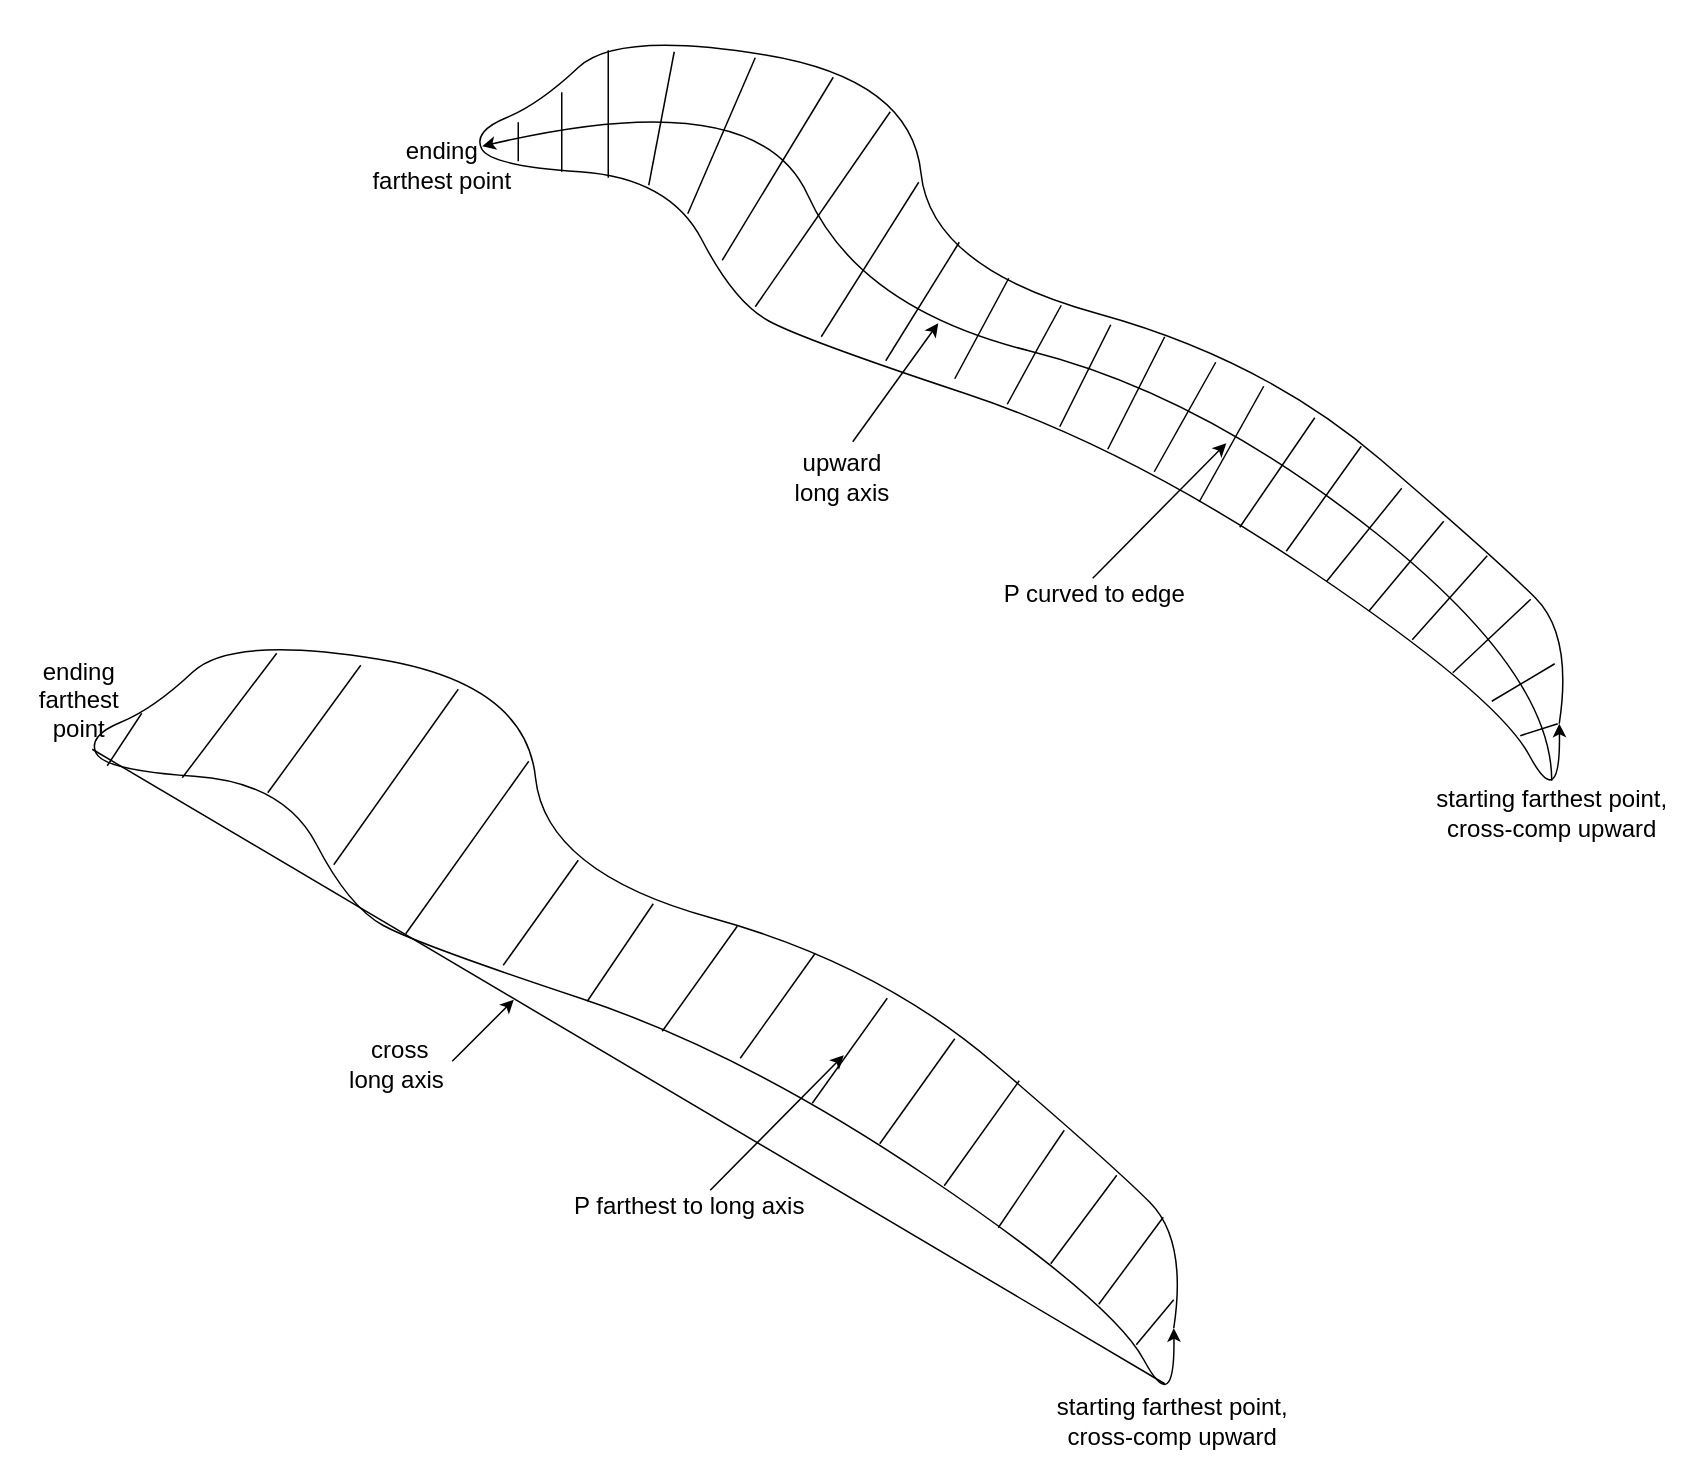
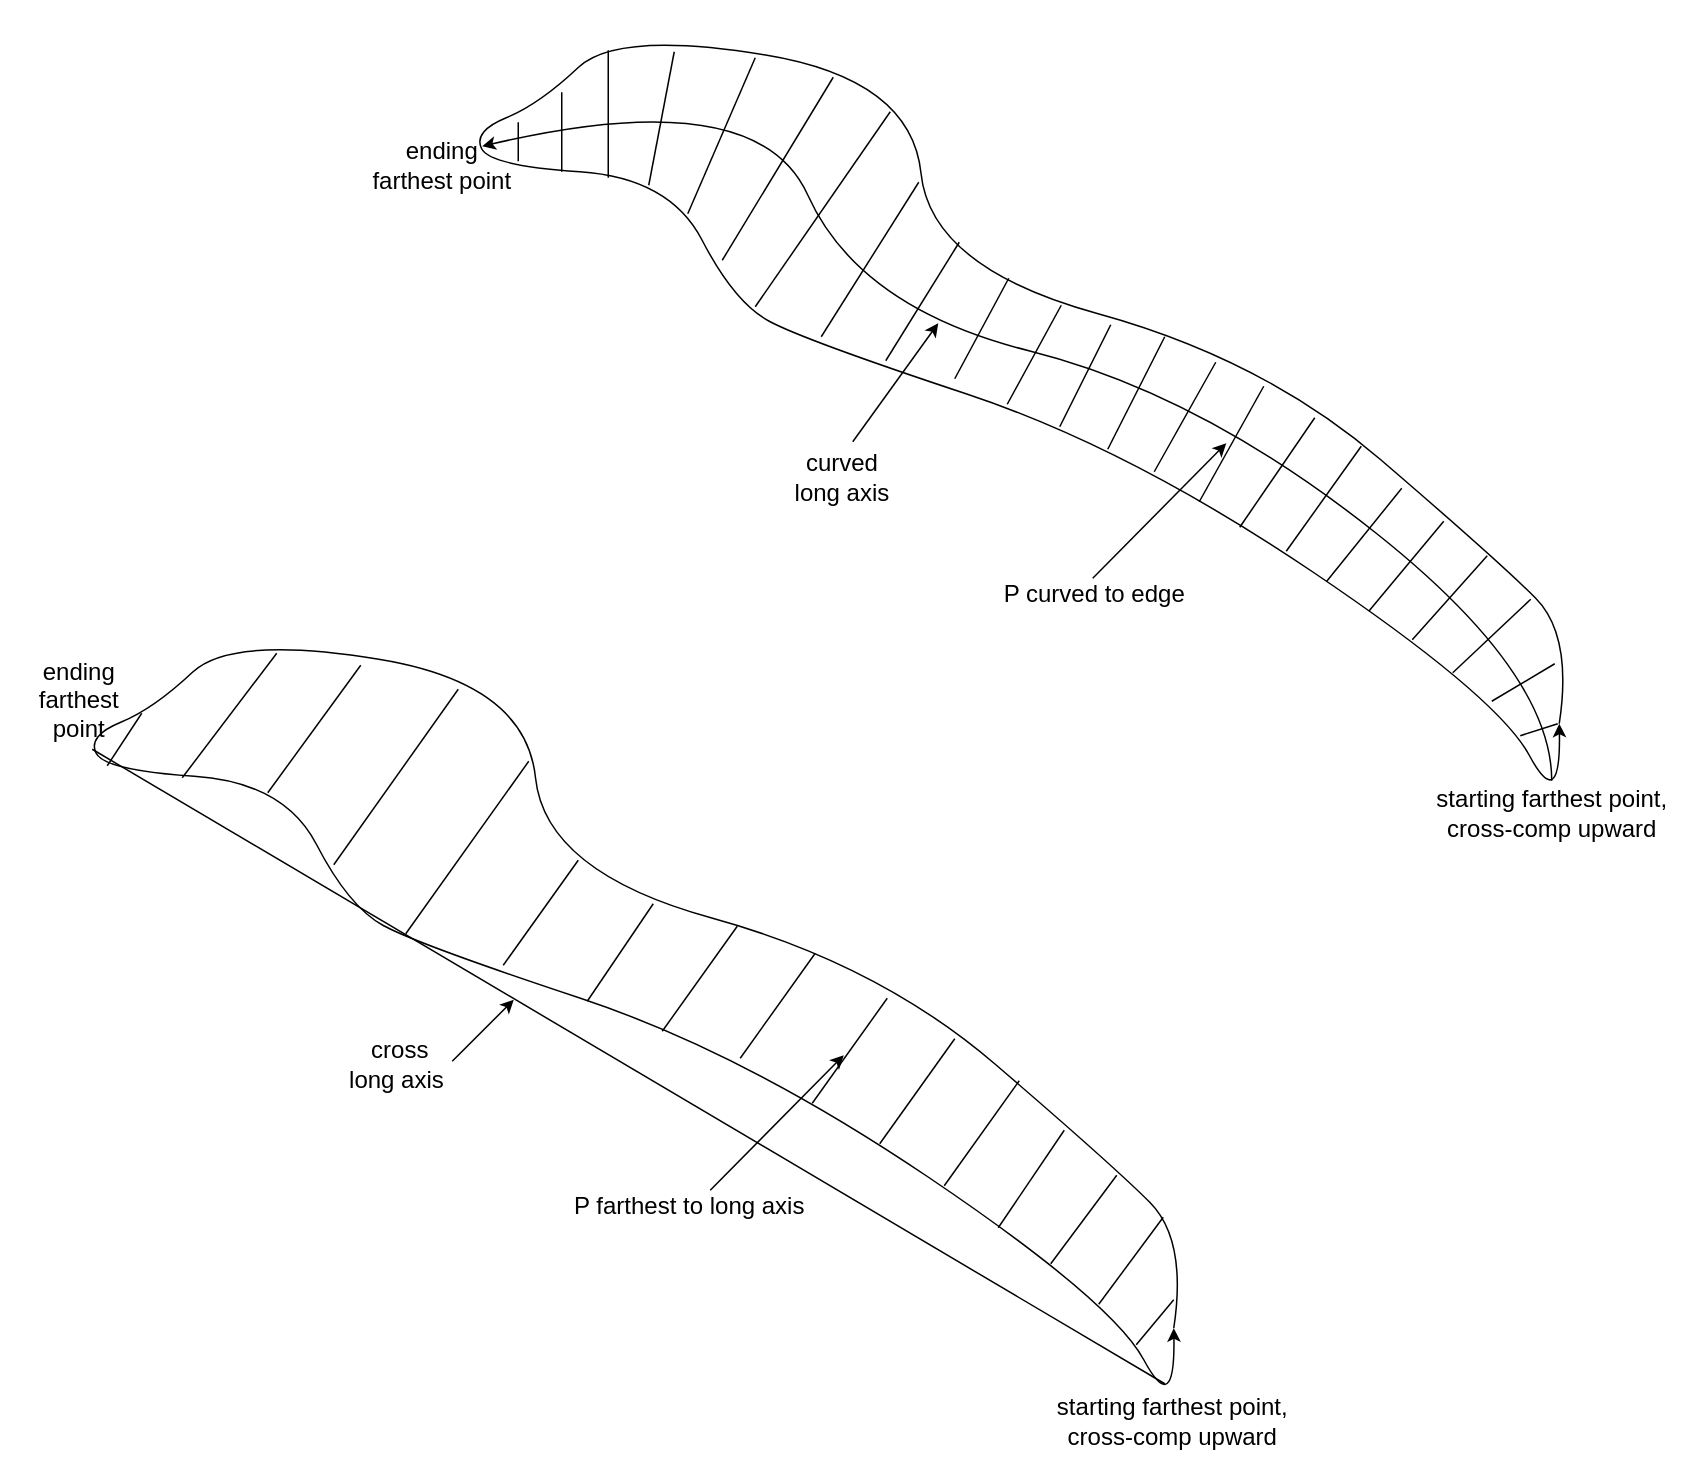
node "upward long axis": label "upward long axis" -> "curved long axis"
